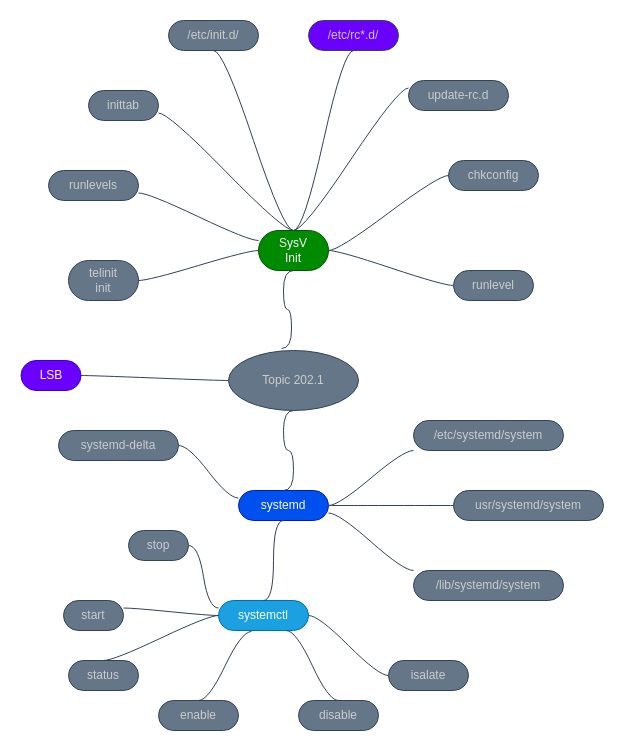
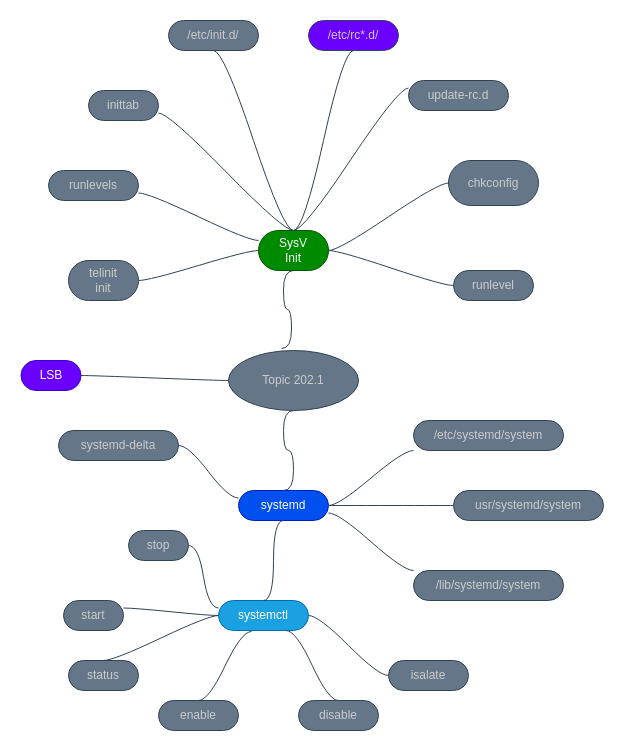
node "chkconfig": size 90x30 -> 90x45
